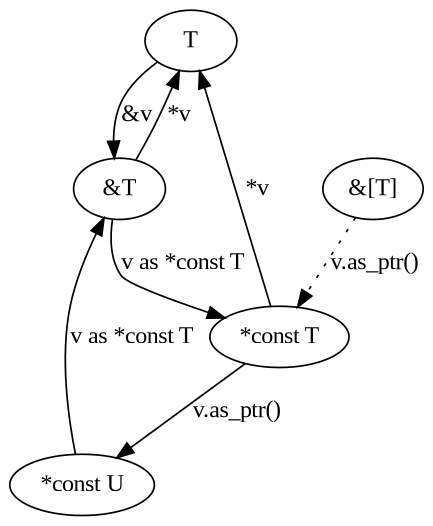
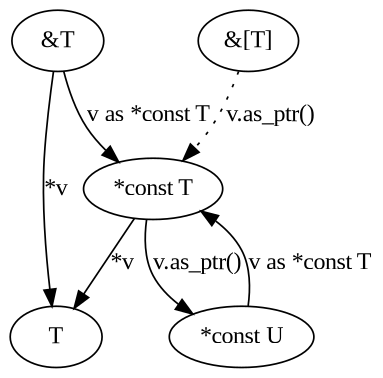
edge "T" -> "&T": removed, label "&v"
edge "*const U" -> "&T": now "*const U" -> "*const T"
